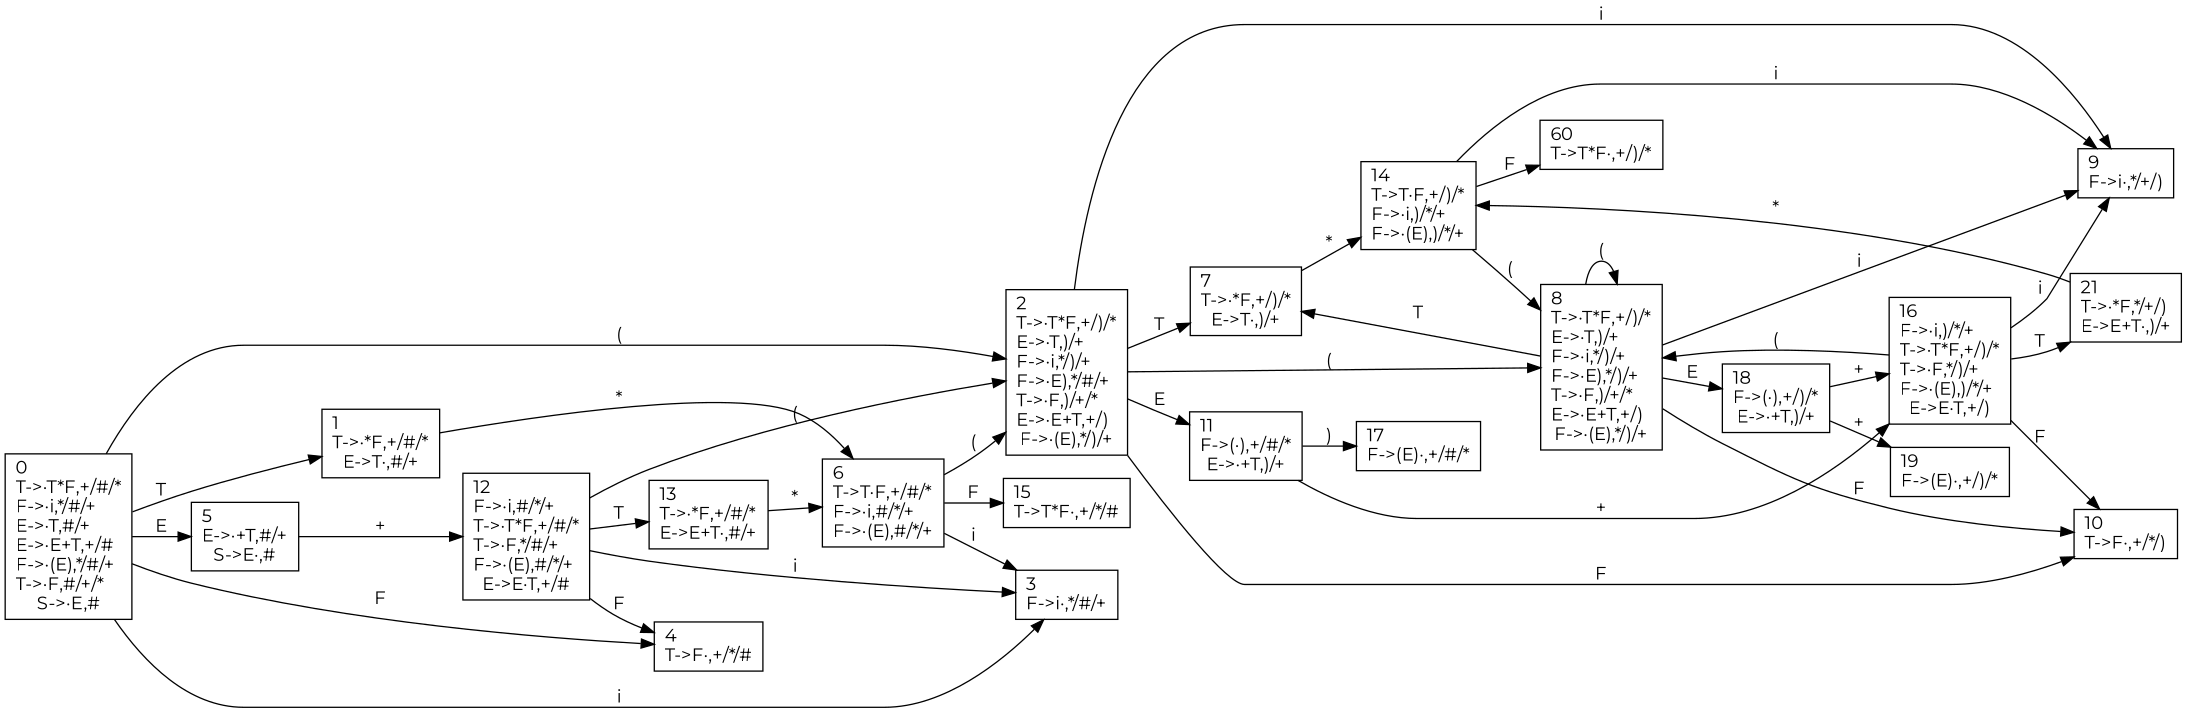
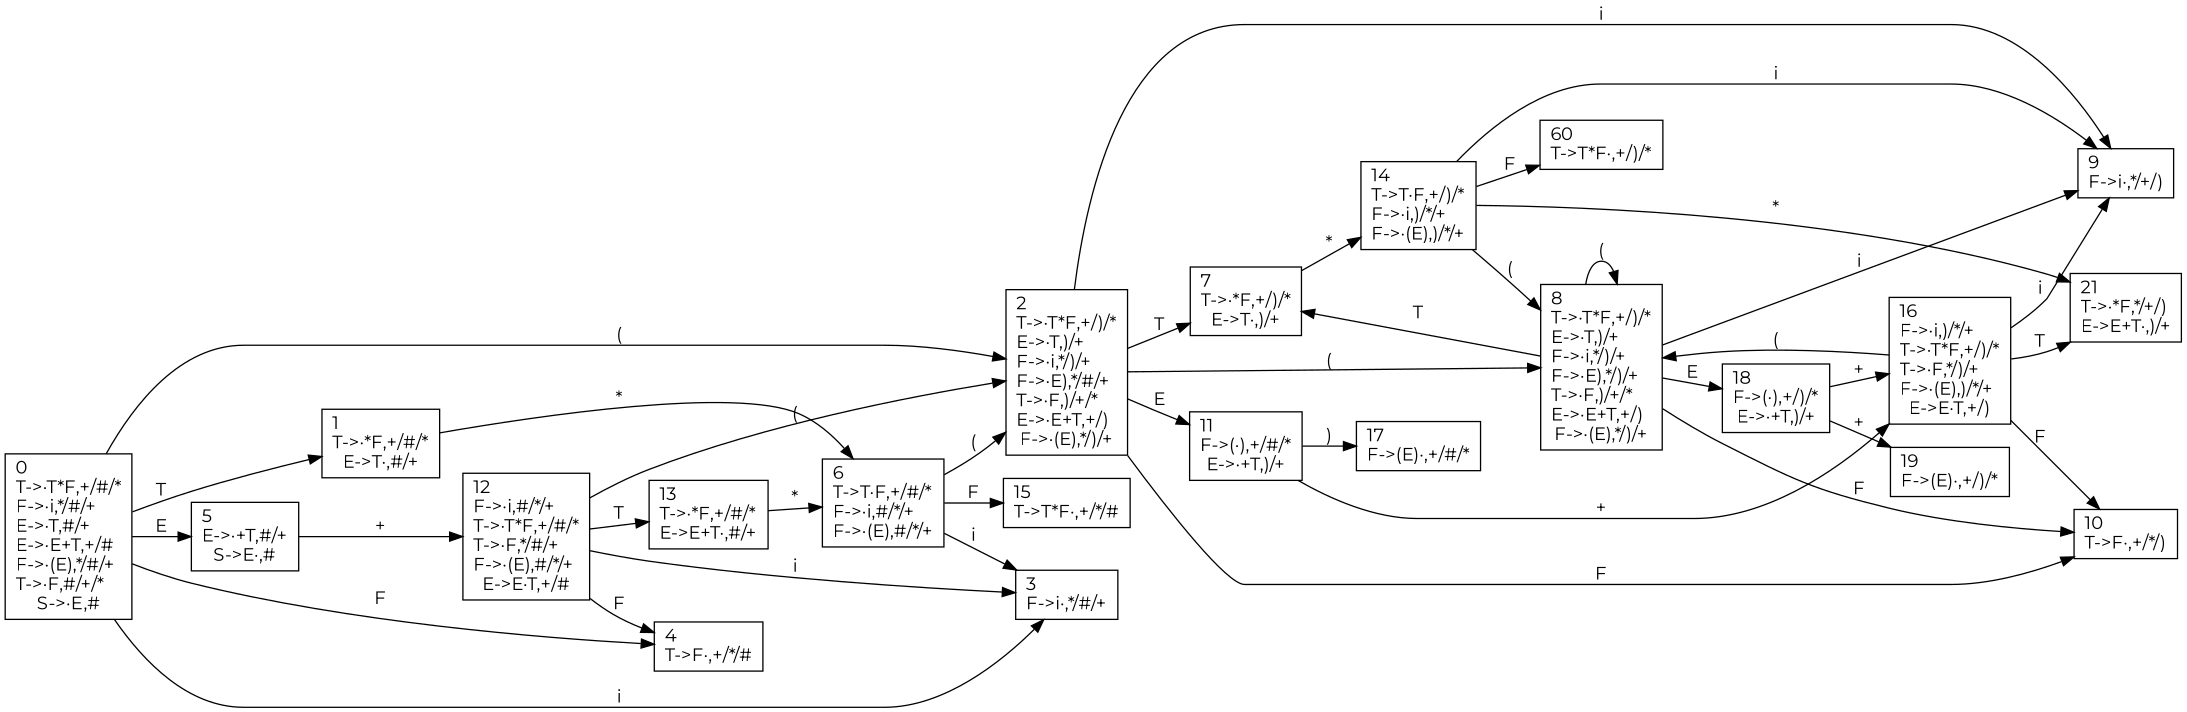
edge "21 T->·*F,*/+/) E->E+T·,)/+" -> "14 T->T·F,+/)/* F->·i,)/*/+ F->·(E),)/*/+": reversed
